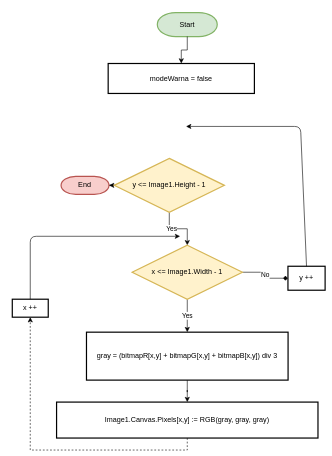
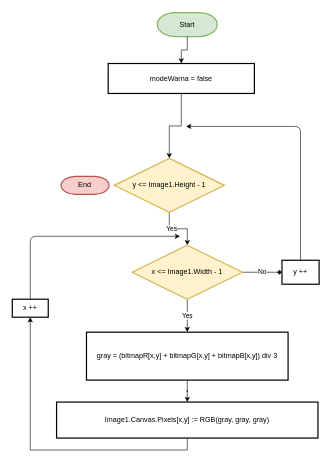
edge "modeWarna = false" -> "y <= Image1.Height - 1": added
edge "y <= Image1.Height - 1" -> "End": removed
node "y ++": moved (307, 278) -> (301, 272)
edge "Image1.Canvas.Pixels[x,y] := RGB(gray, gray, gray)" -> "x ++": style dashed -> solid
